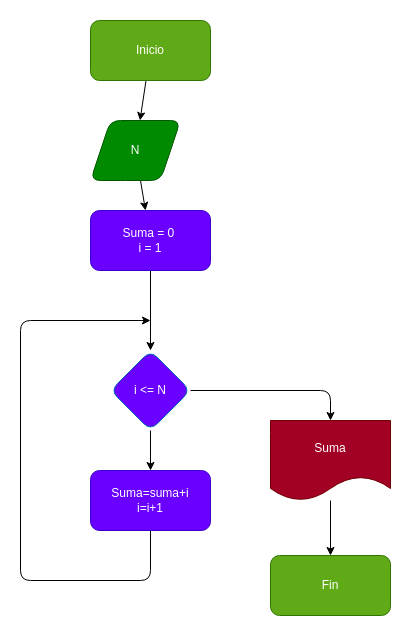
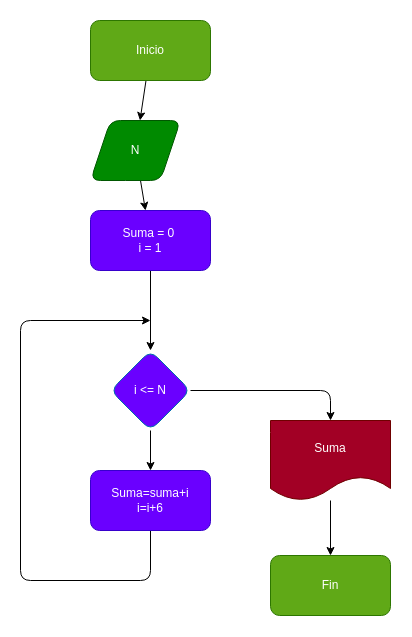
node "Suma=suma+i i=i+1": label "Suma=suma+i i=i+1" -> "Suma=suma+i i=i+6"
